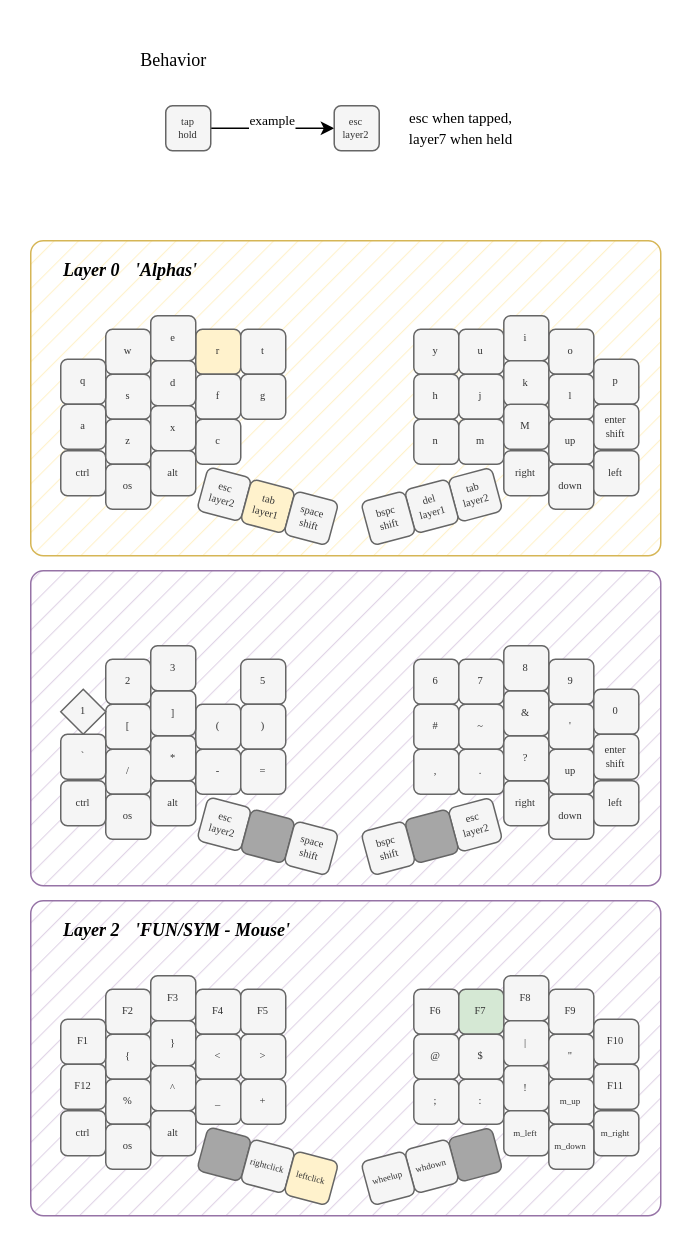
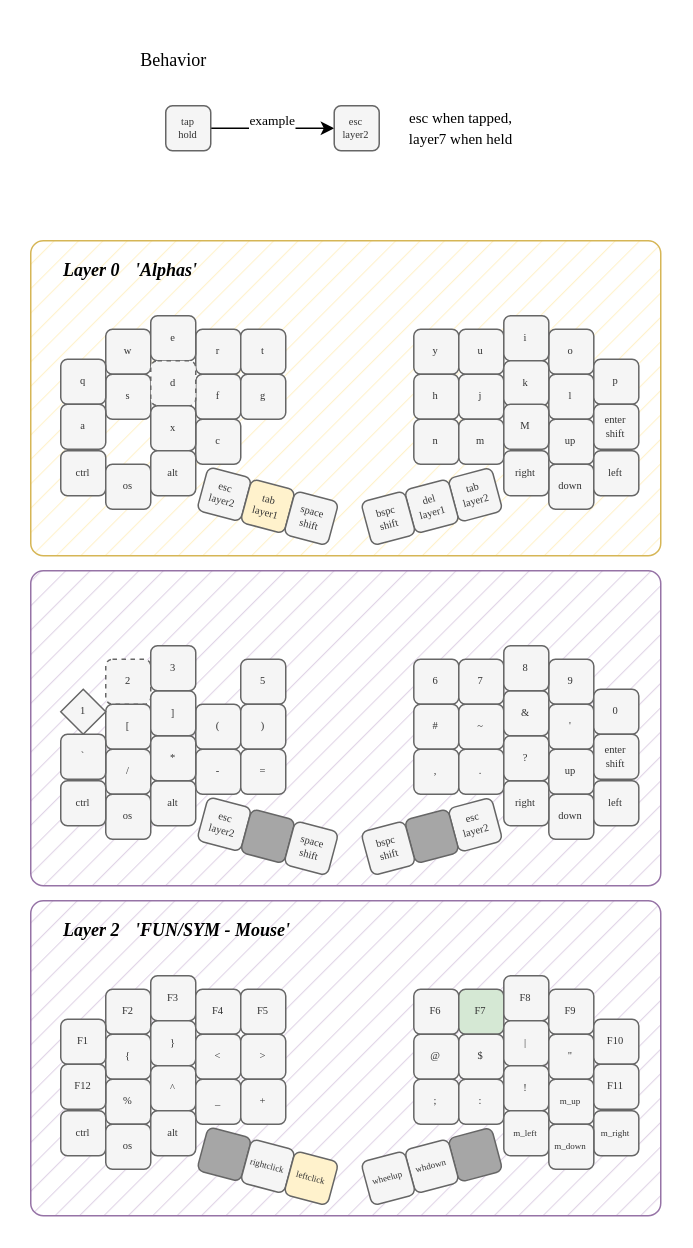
node "r": fillcolor #fff2cc -> #f5f5f5
node "d": style solid -> dashed
node "z": removed
node "2": style solid -> dashed
